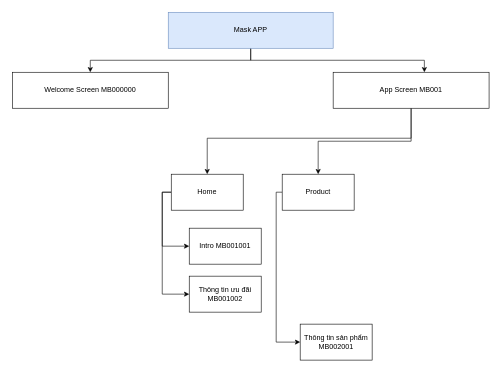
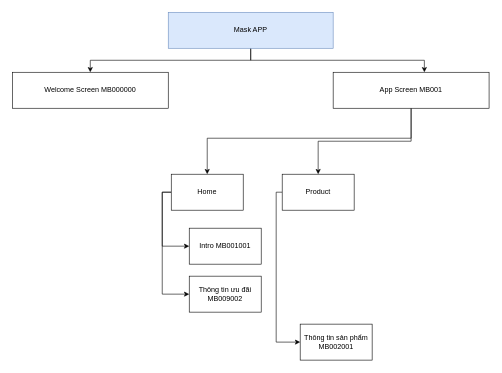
node "Thông tin ưu đãi MB001002": label "Thông tin ưu đãi MB001002" -> "Thông tin ưu đãi MB009002"
